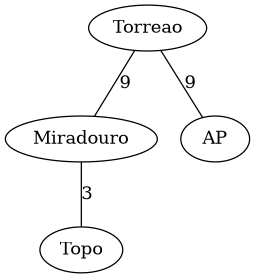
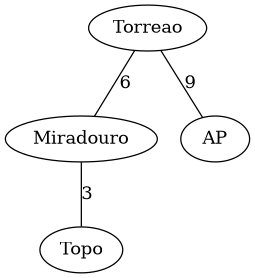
edge "Torreao" -- "Miradouro": label "9" -> "6"
